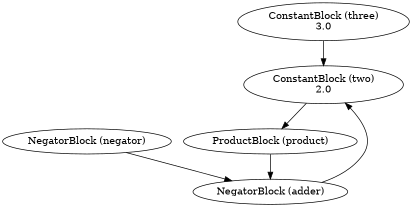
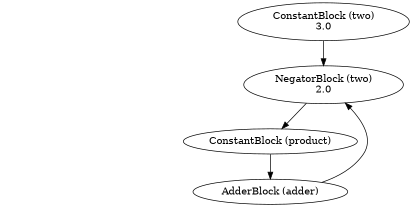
node "ConstantBlock (three) 3.0": label "ConstantBlock (three) 3.0" -> "ConstantBlock (two) 3.0"
node "ConstantBlock (two) 2.0": label "ConstantBlock (two) 2.0" -> "NegatorBlock (two) 2.0"
node "NegatorBlock (negator)": removed
node "ProductBlock (product)": label "ProductBlock (product)" -> "ConstantBlock (product)"
node "NegatorBlock (adder)": label "NegatorBlock (adder)" -> "AdderBlock (adder)"
